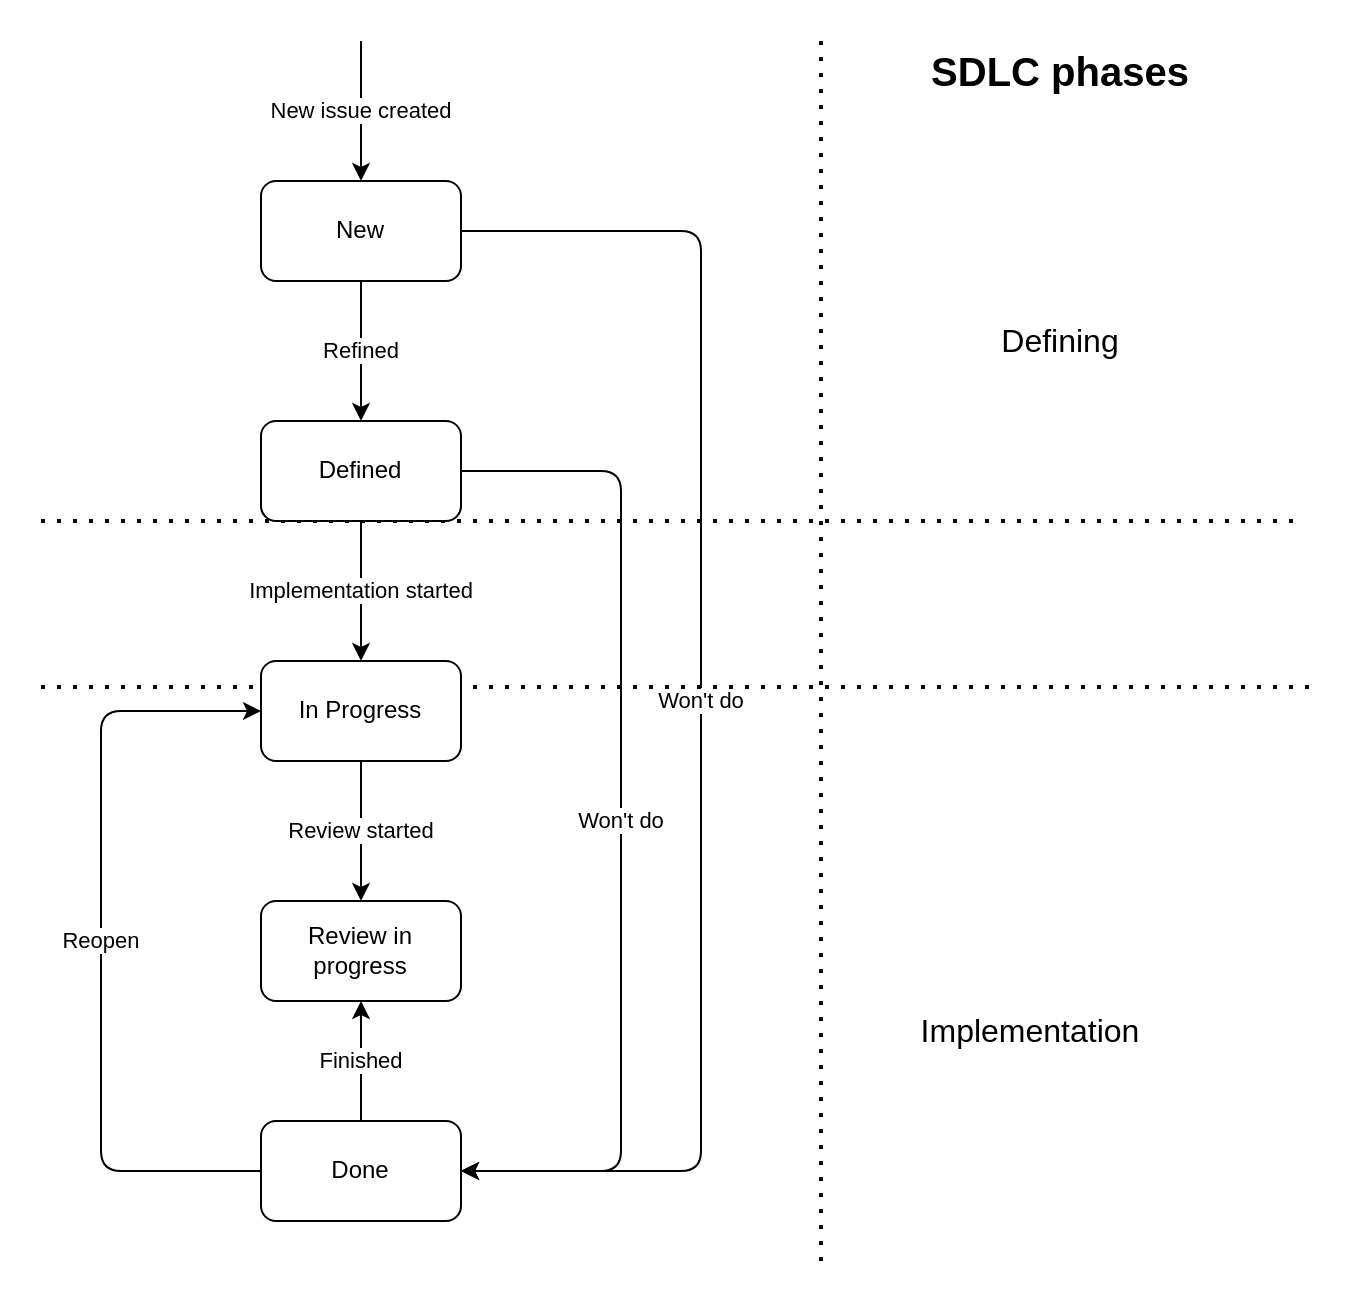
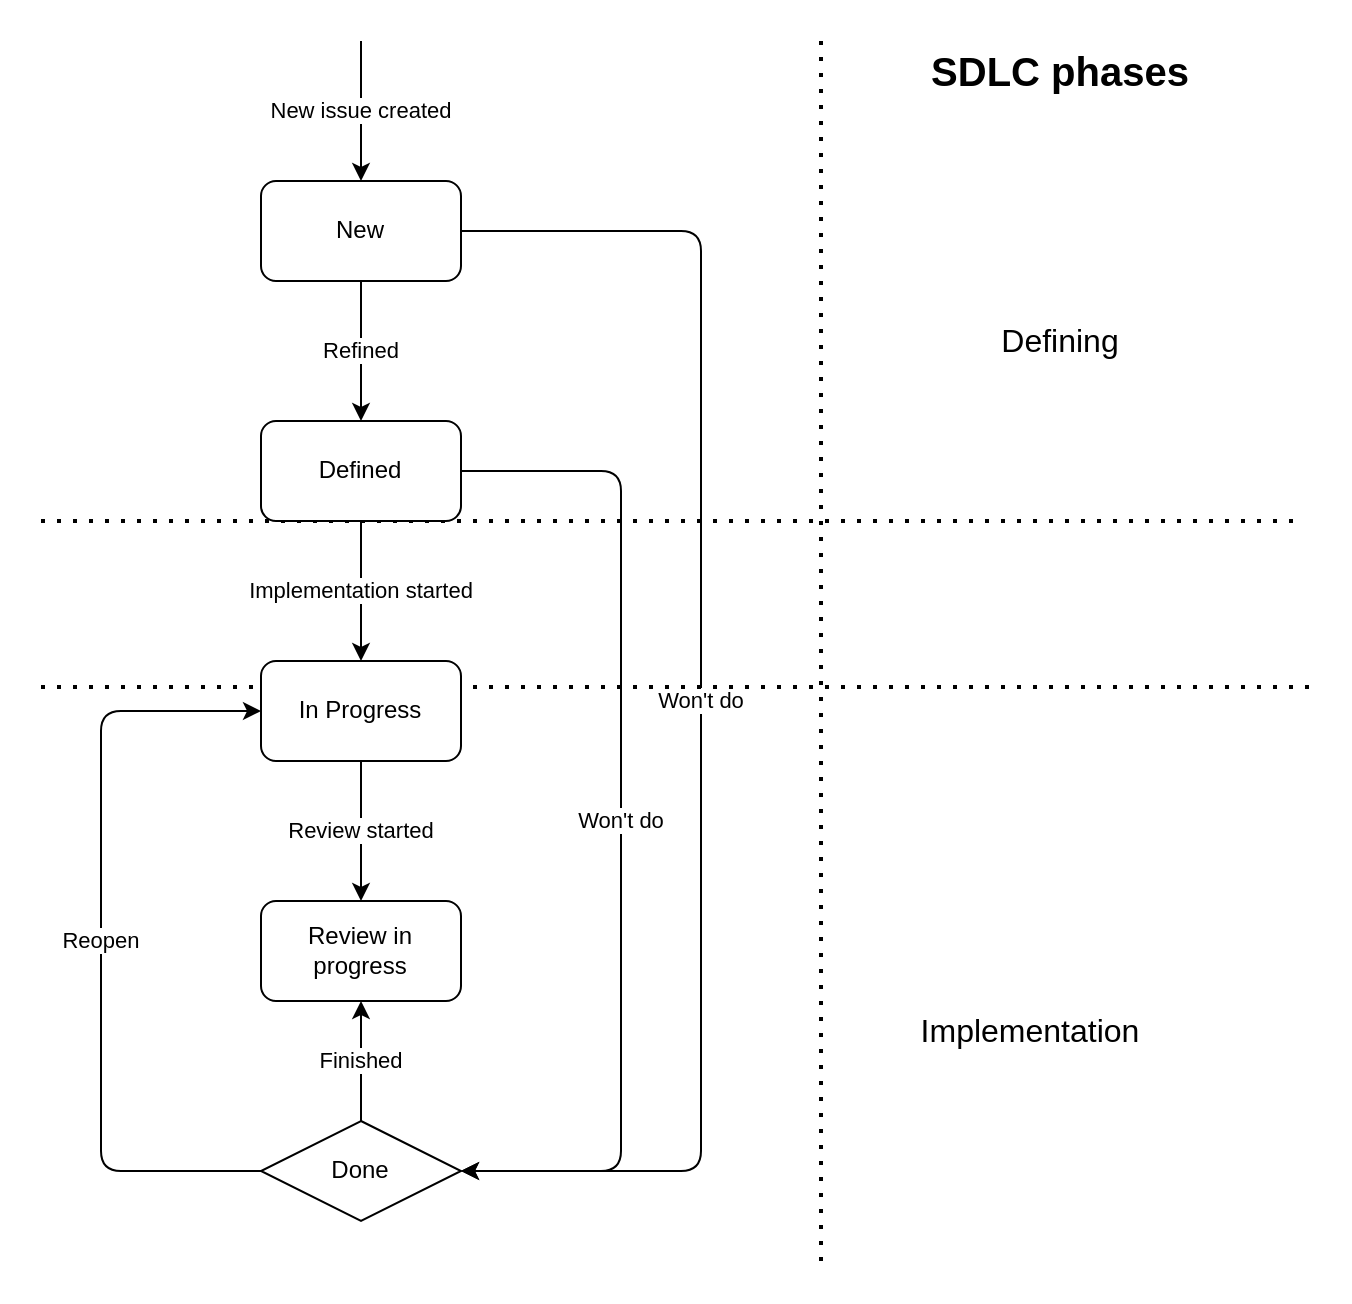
node "Done": shape rounded rectangle -> diamond
